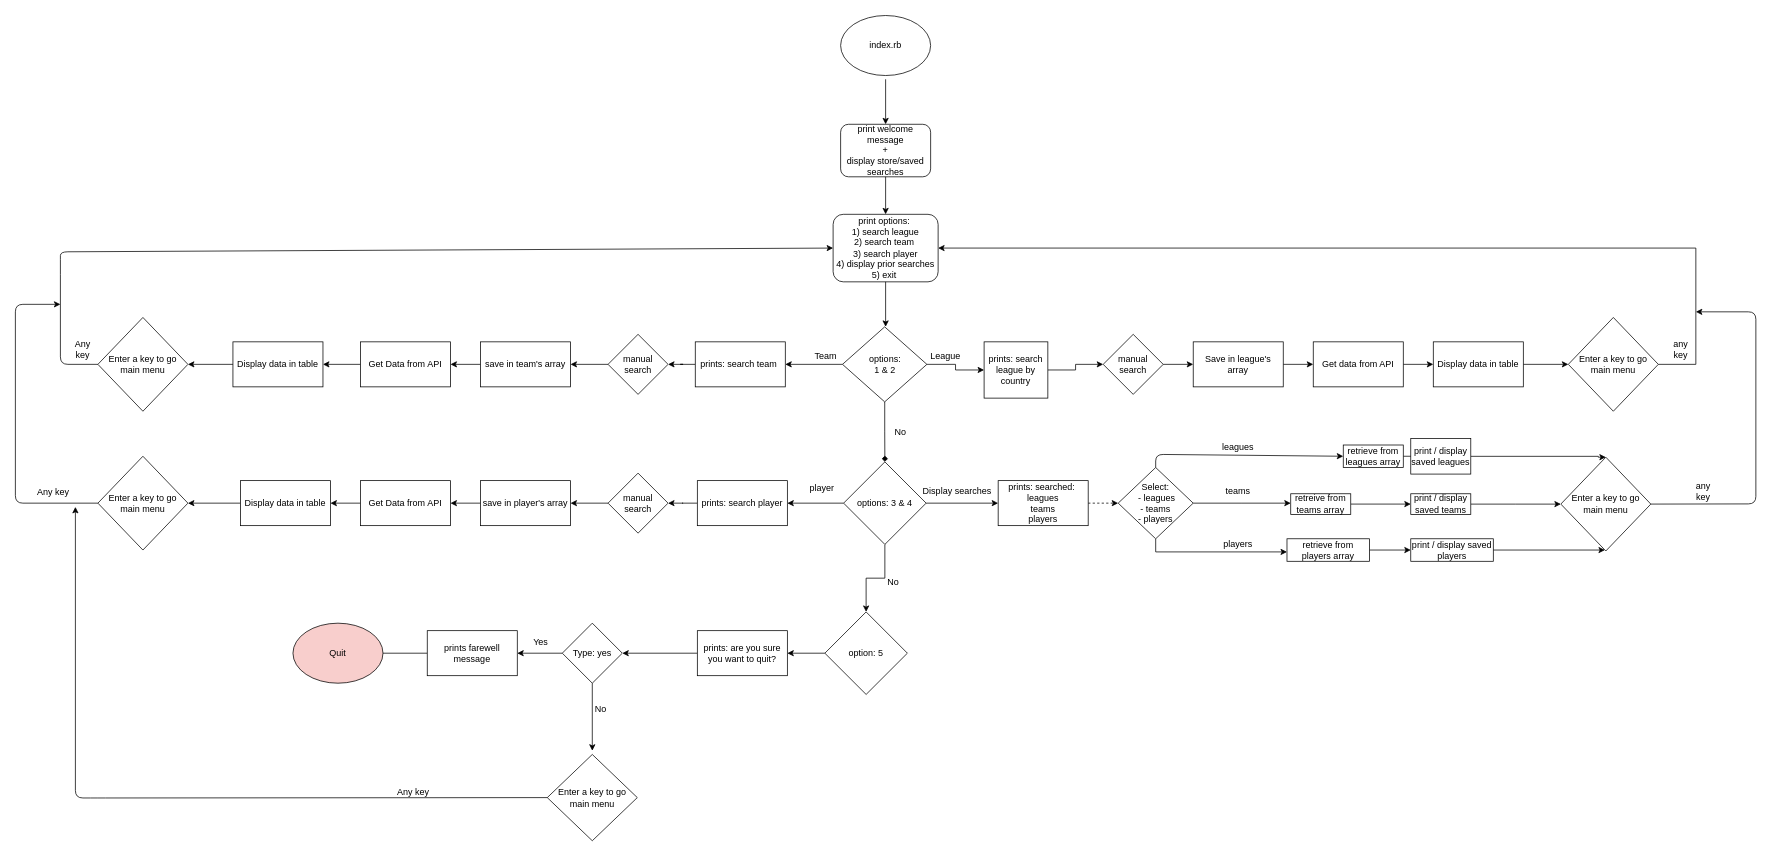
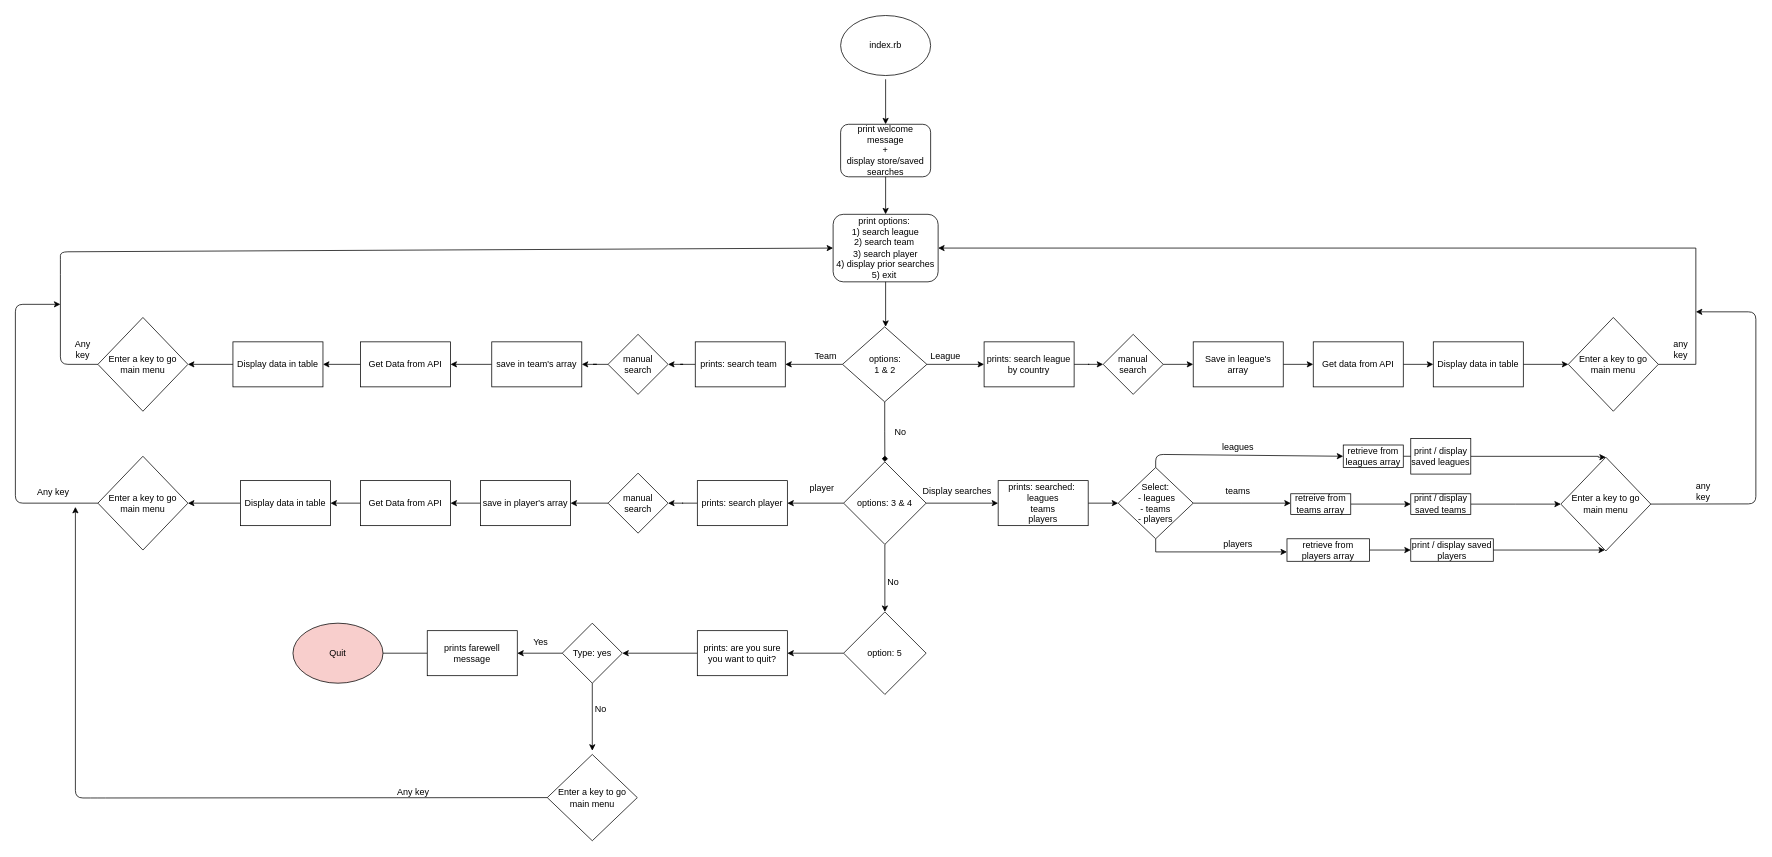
node "save in team's array": moved (525, 364) -> (537, 364)
node "prints: search league by country": size 64x56 -> 90x45
edge "prints: searched: leagues teams players" -> "Select: - leagues - teams - players": style dashed -> solid
node "option: 5": moved (866, 653) -> (885, 653)
